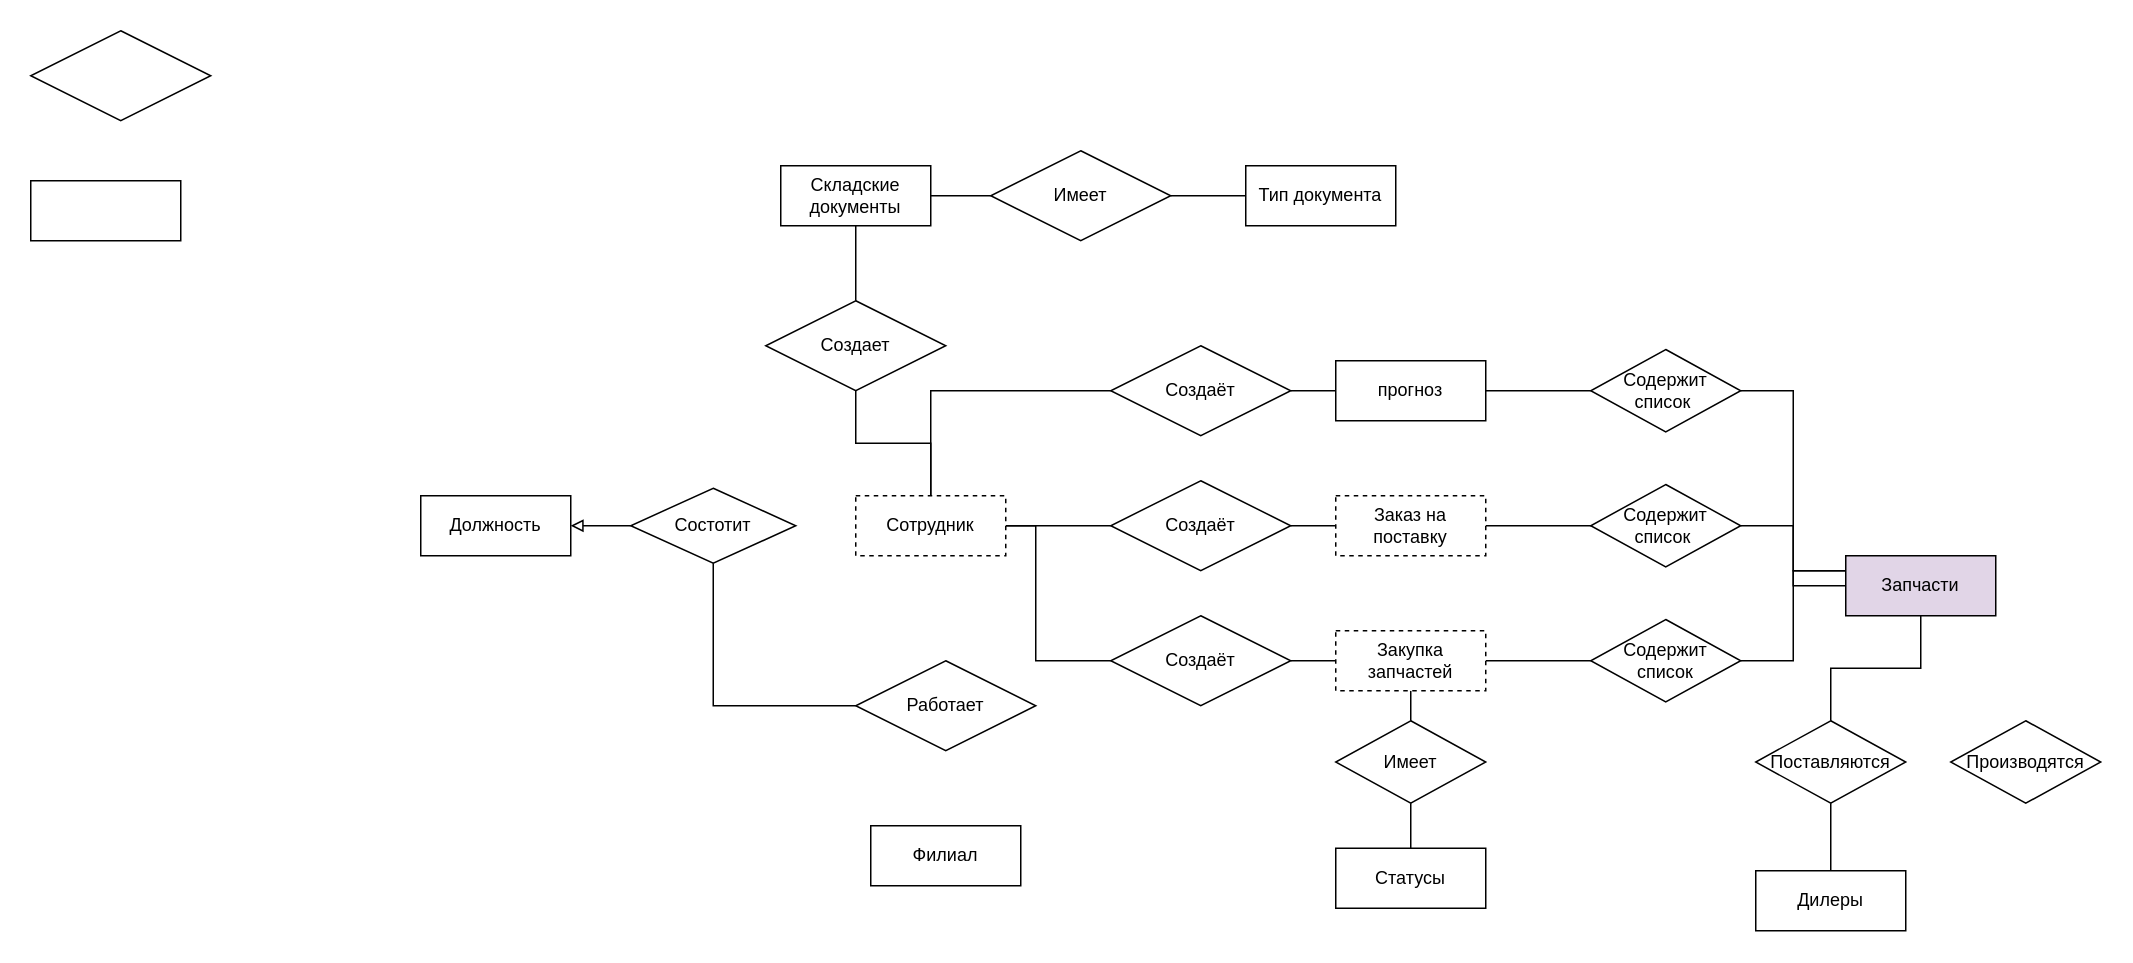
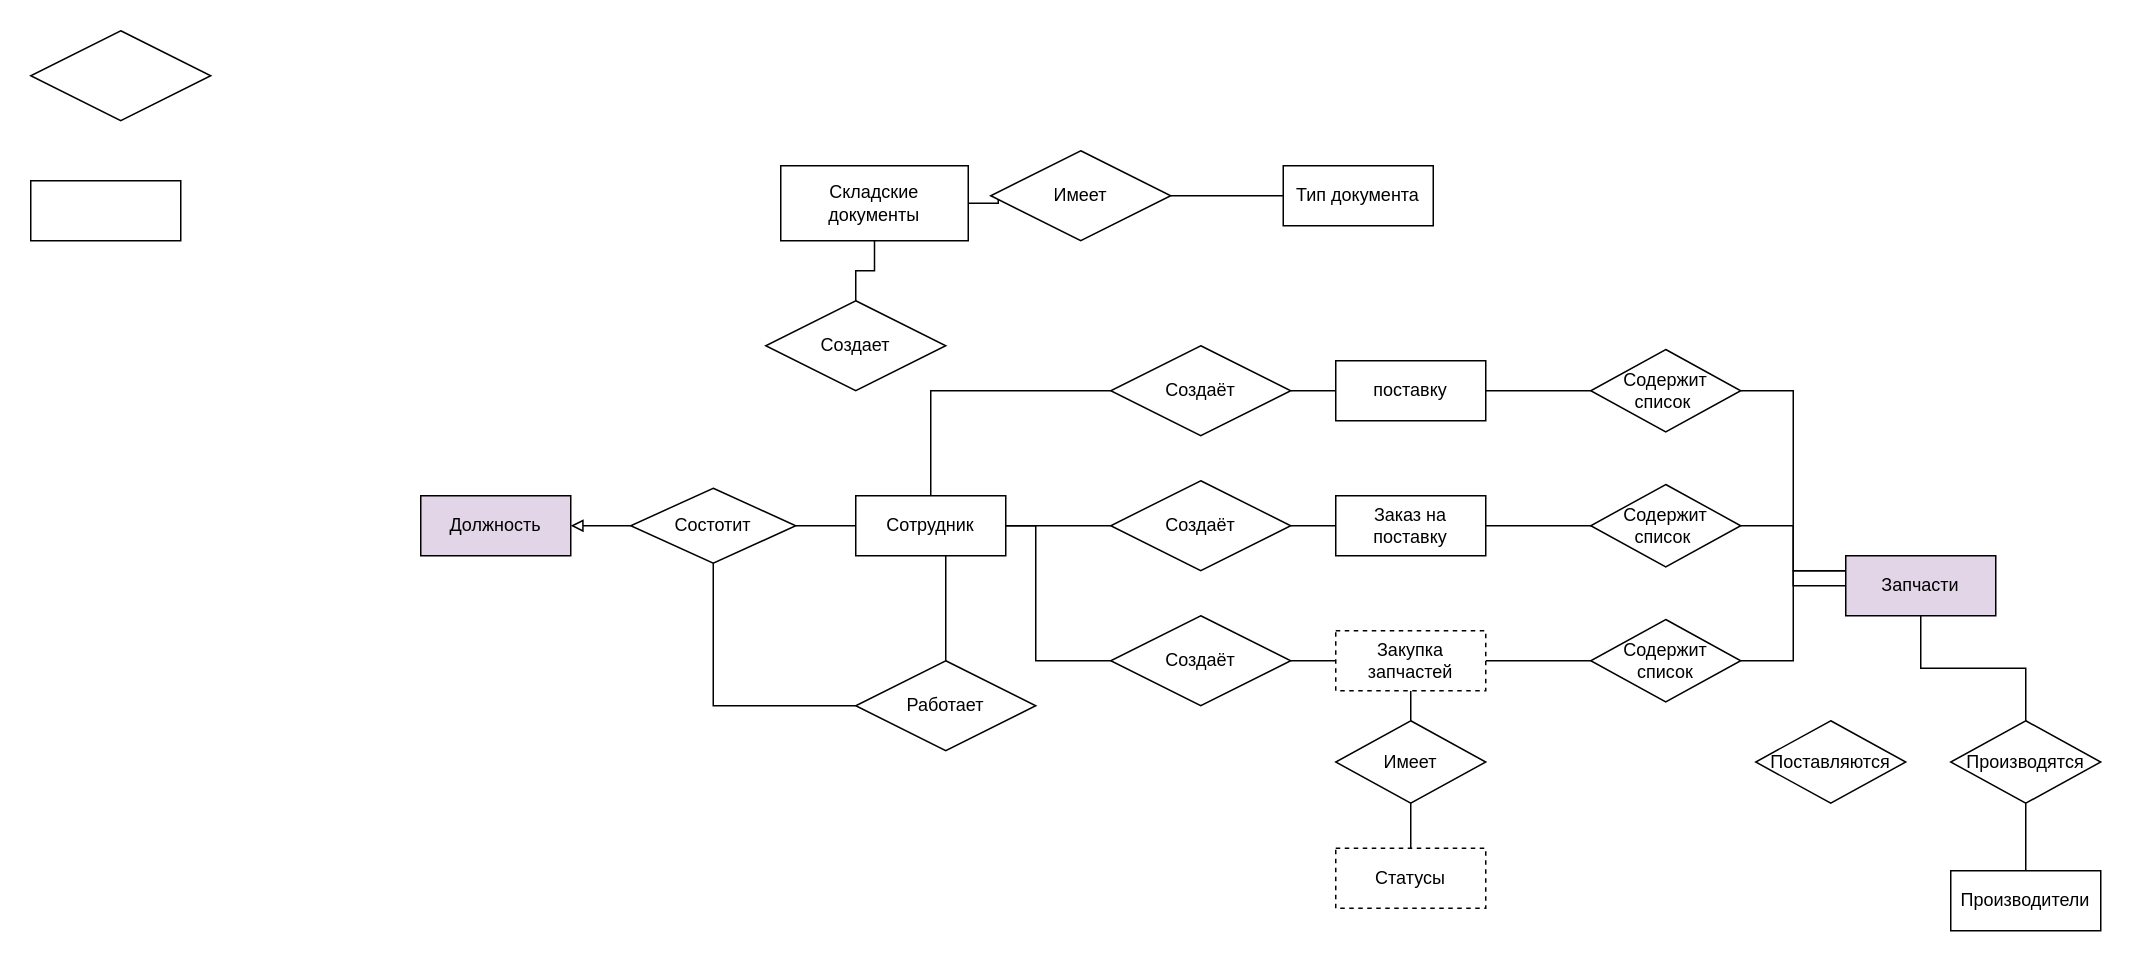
node "Складские документы": size 150x60 -> 188x75
node "Тип документа": moved (1321, 196) -> (1358, 196)
node "прогноз": label "прогноз" -> "поставку"
edge "Создает" -- "Сотрудник": removed
node "Должность": fillcolor #ffffff -> #e1d5e7
edge "Состотит" -- "Сотрудник": added
node "Сотрудник": style dashed -> solid
node "Заказ на поставку": style dashed -> solid
edge "Сотрудник" -- "Работает": added
edge "Запчасти" -- "Поставляются": removed
edge "Запчасти" -- "Производятся": added
edge "Поставляются" -- "Дилеры": removed
edge "Производятся" -- "Производители": added
node "Филиал": removed
node "Статусы": style solid -> dashed
node "Дилеры": removed
node "Производители": added
